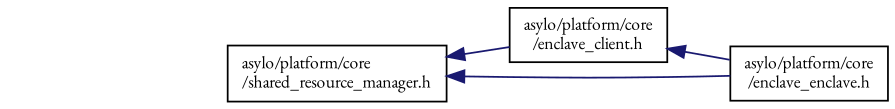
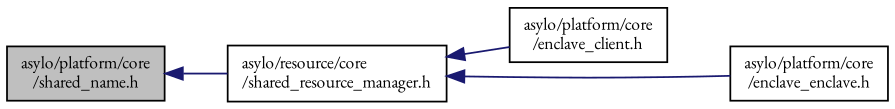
edge "asylo/platform/core /enclave_enclave.h" -> "asylo/platform/core /enclave_client.h": removed
node "asylo/platform/core /shared_name.h": added
node "asylo/platform/core /shared_resource_manager.h": label "asylo/platform/core /shared_resource_manager.h" -> "asylo/resource/core /shared_resource_manager.h"
